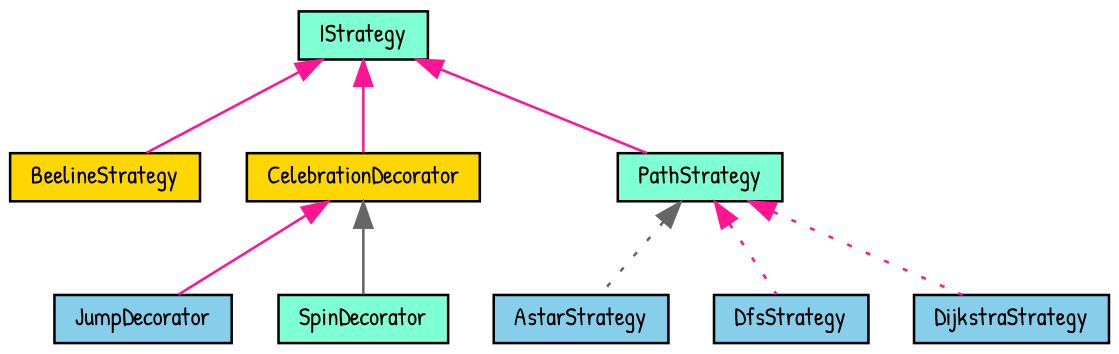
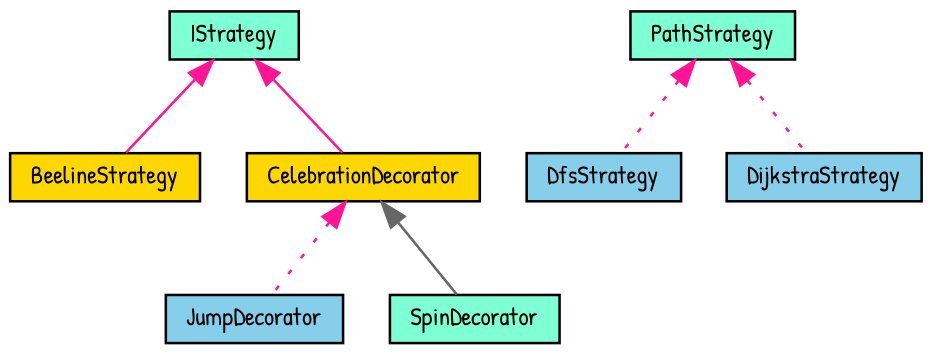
edge "PathStrategy" -> "IStrategy": removed
edge "JumpDecorator" -> "CelebrationDecorator": style solid -> dotted
node "AstarStrategy": removed
